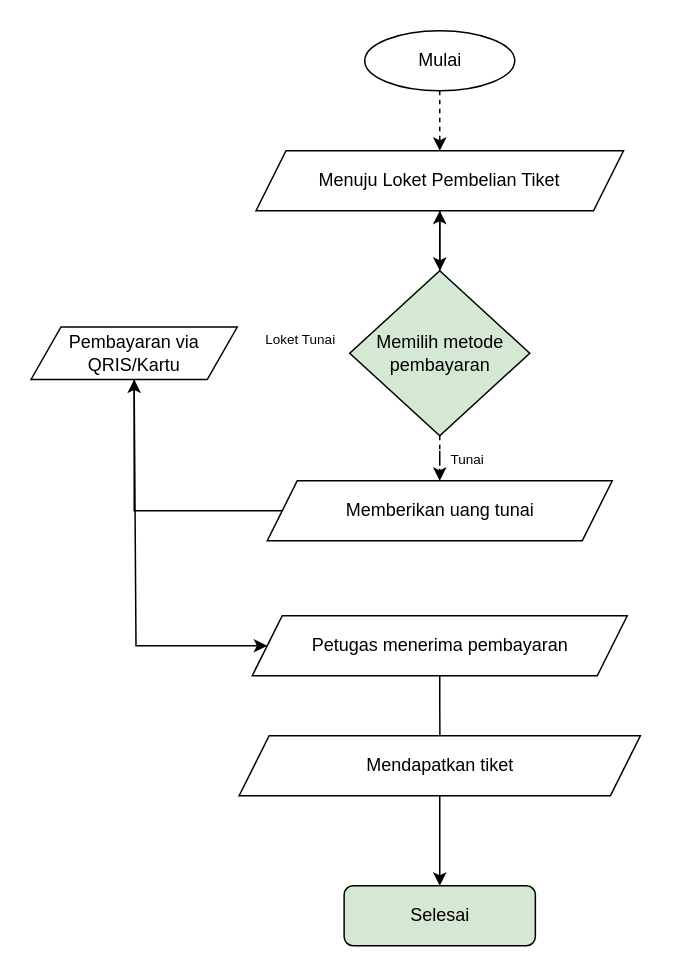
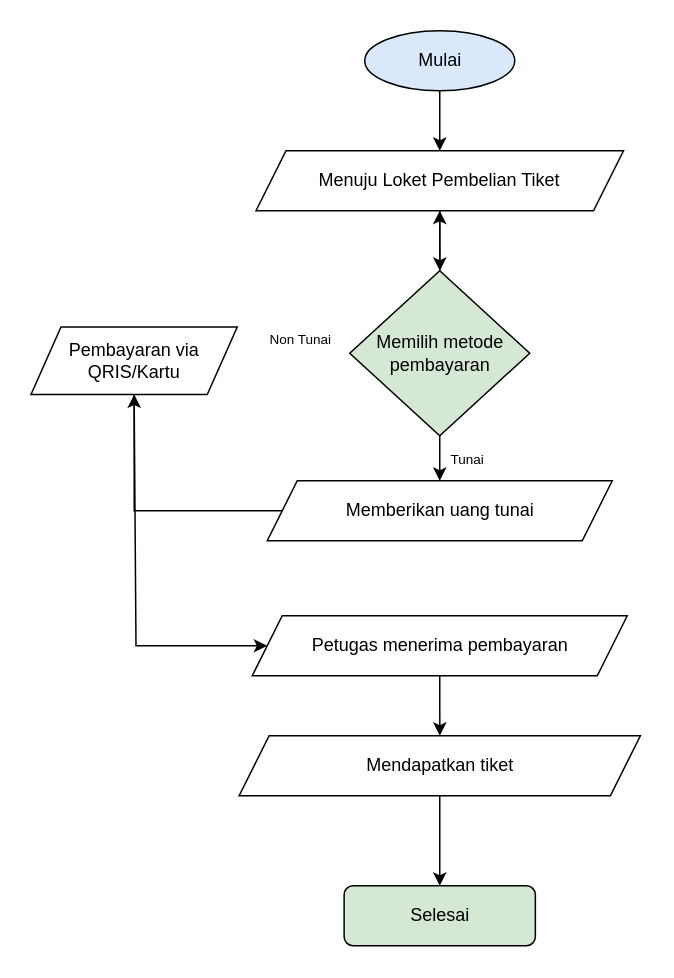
node "Mulai": fillcolor #ffffff -> #dae8fc
edge "Mulai" -> "Menuju Loket Pembelian Tiket": style dashed -> solid
node "Loket Tunai": label "Loket Tunai" -> "Non Tunai"
node "Pembayaran via QRIS/Kartu": size 206x53 -> 206x68
edge "Memilih metode pembayaran" -> "Memberikan uang tunai": style dashed -> solid
edge "Petugas menerima pembayaran" -- "Mendapatkan tiket": arrowhead none -> classic
